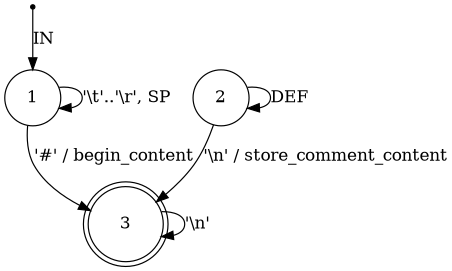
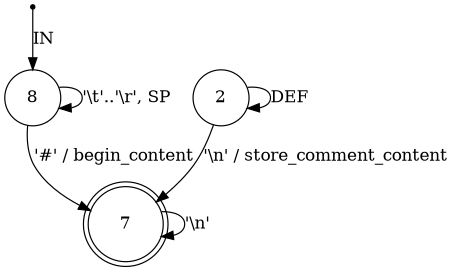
node "1": label "1" -> "8"
node "3": label "3" -> "7"
